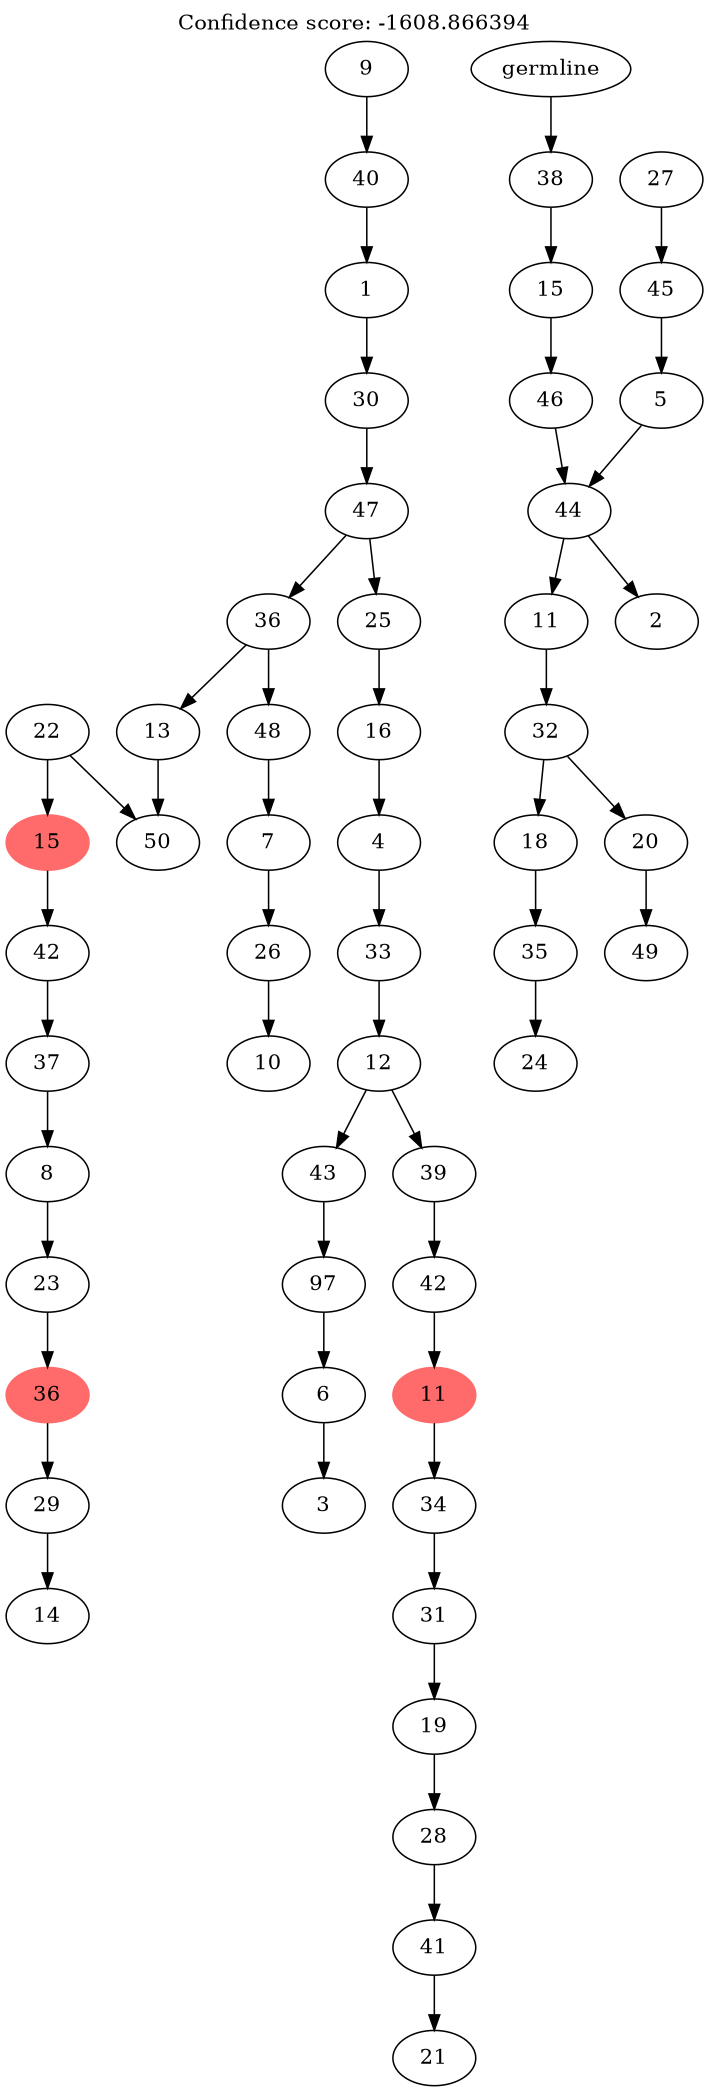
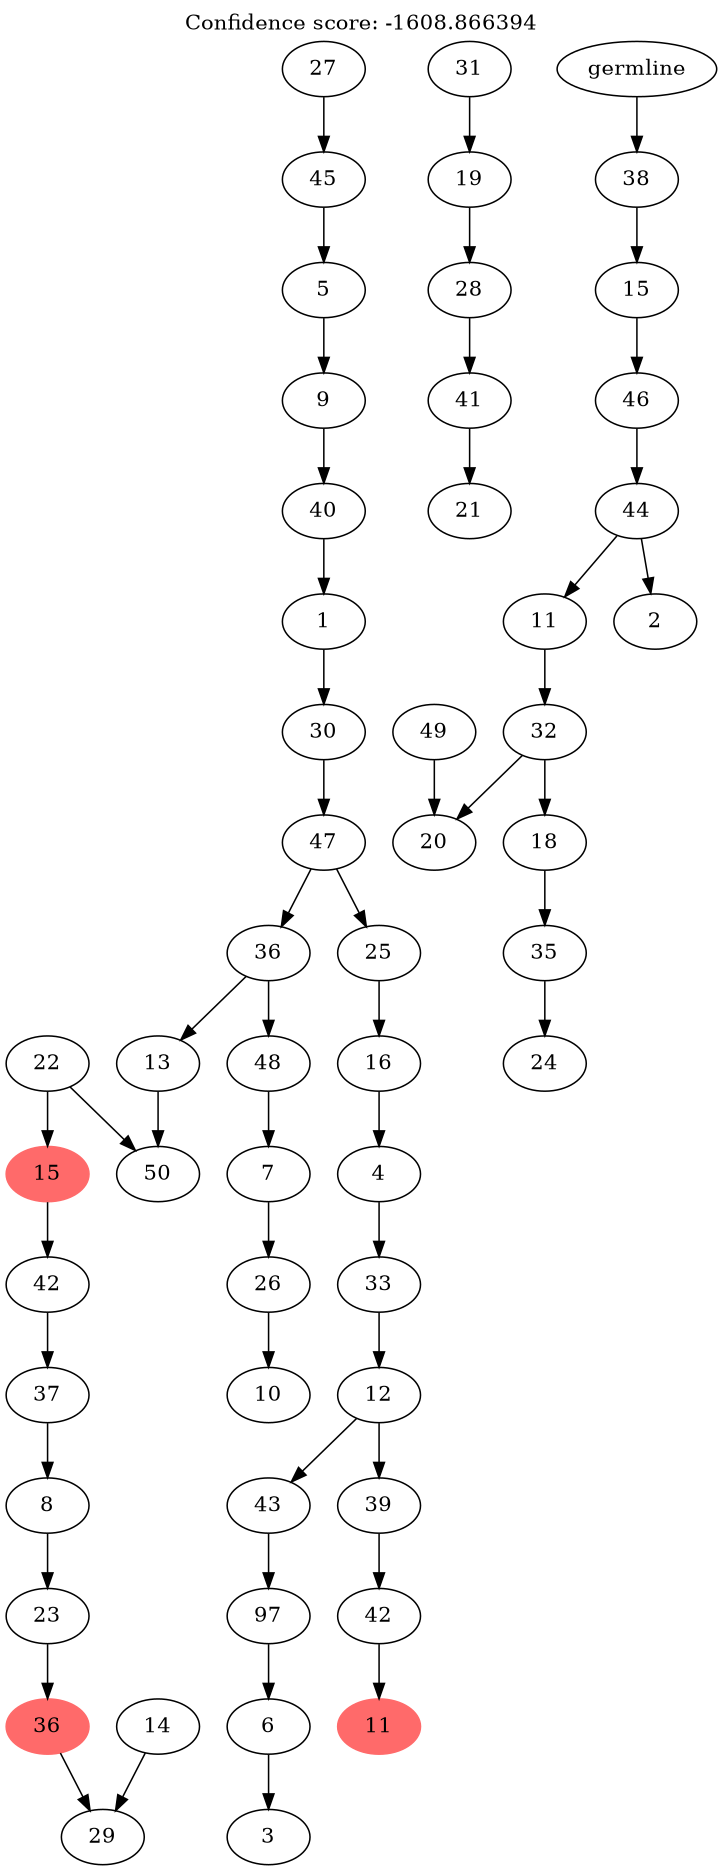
edge "5" -> "44": now "5" -> "9"
edge "20" -> "49": reversed
node "34": removed
edge "29" -> "14": reversed
